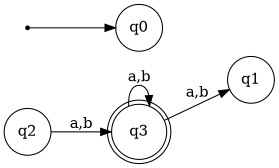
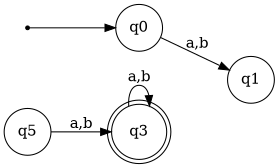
edge "q3" -> "q1": now "q0" -> "q1"
node "q2": label "q2" -> "q5"
